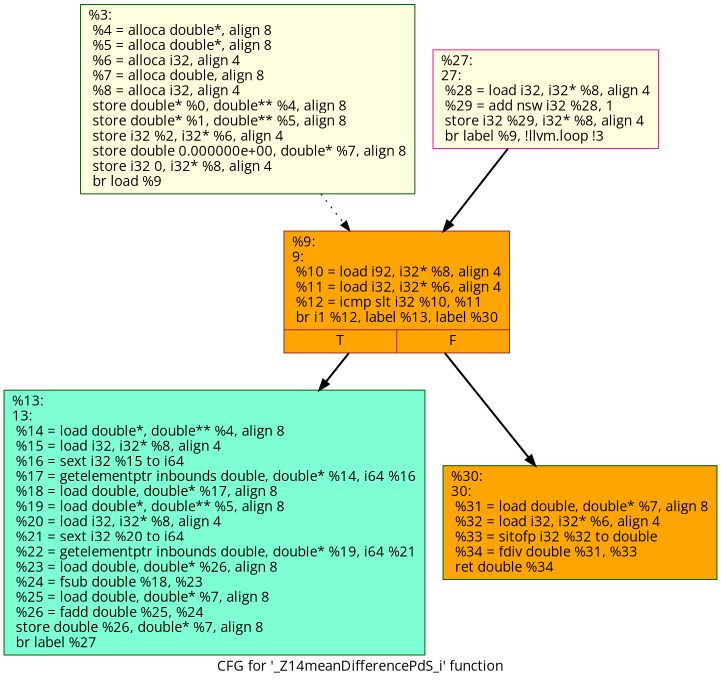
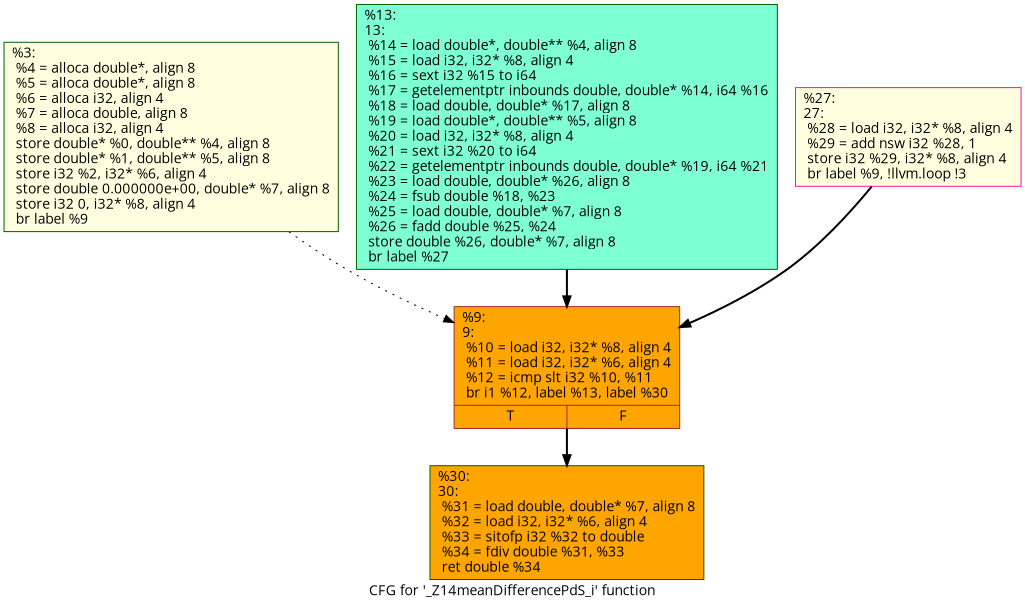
node "%3:": text "br load %9" -> "br label %9"
node "%9:": text "%10 = load i92, i32* %8, align 4" -> "%10 = load i32, i32* %8, align 4"
edge "%9:" -> "%13:": reversed
